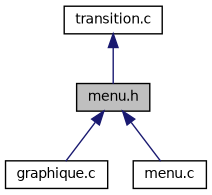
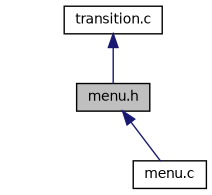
node "graphique.c": removed
